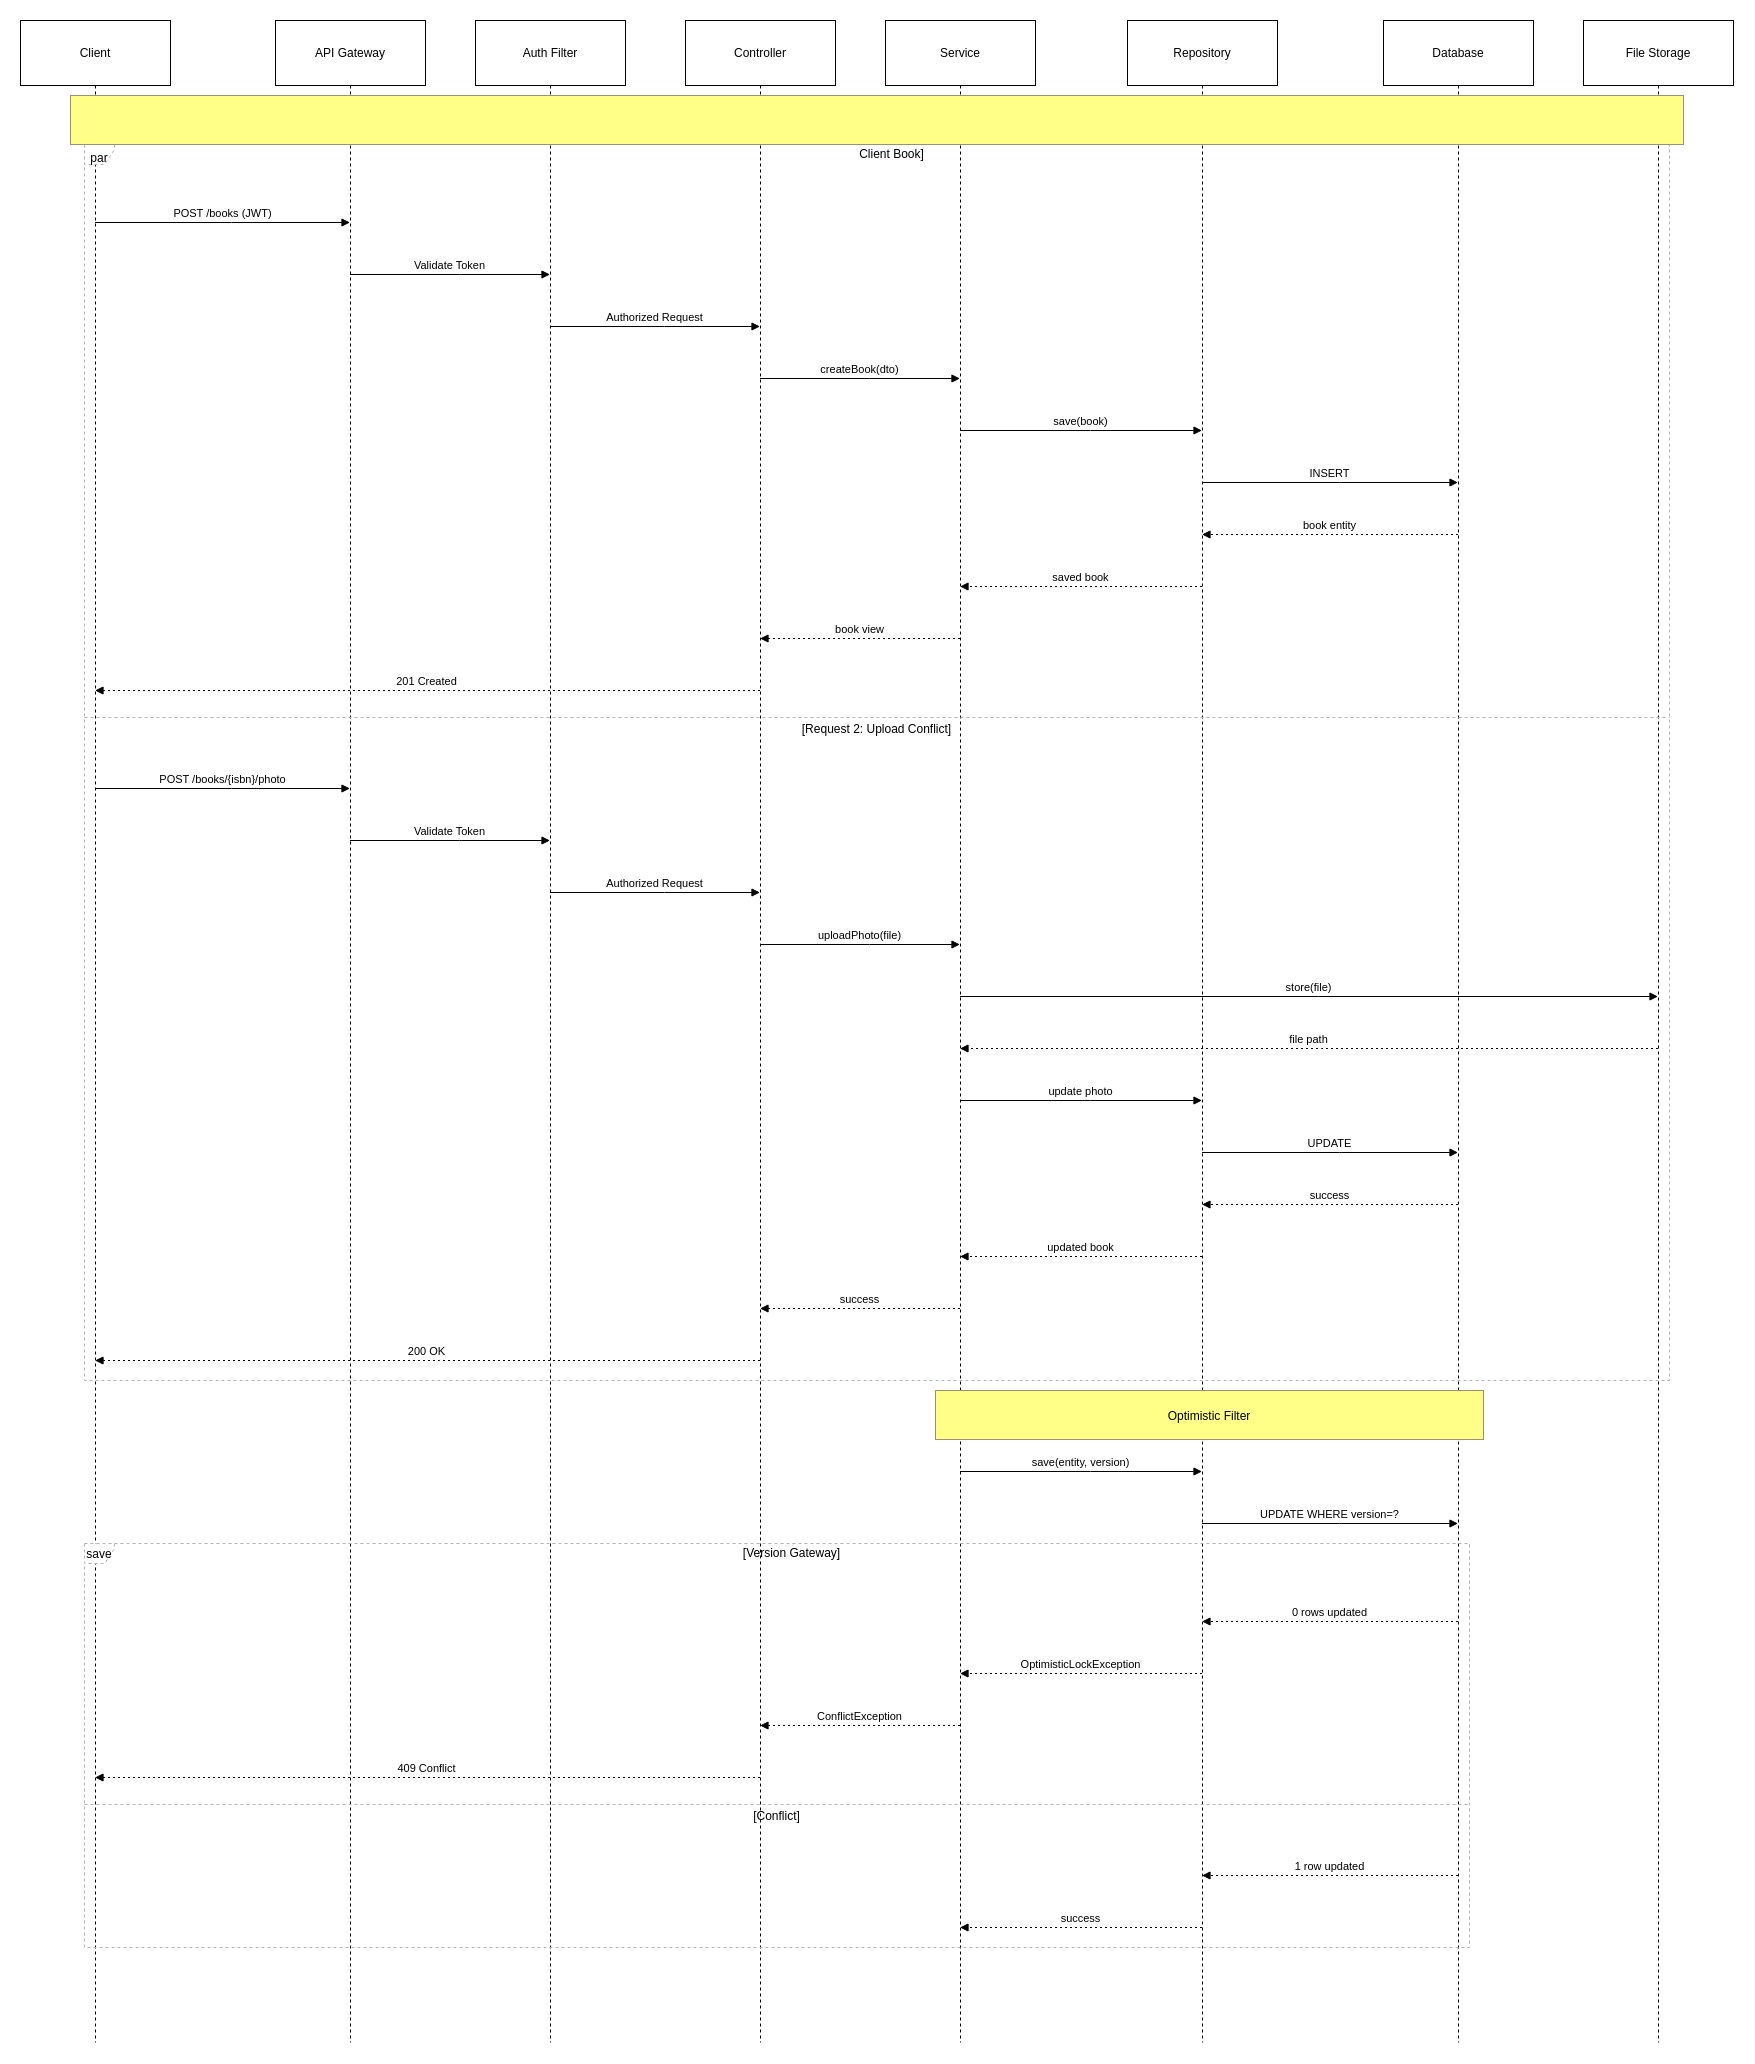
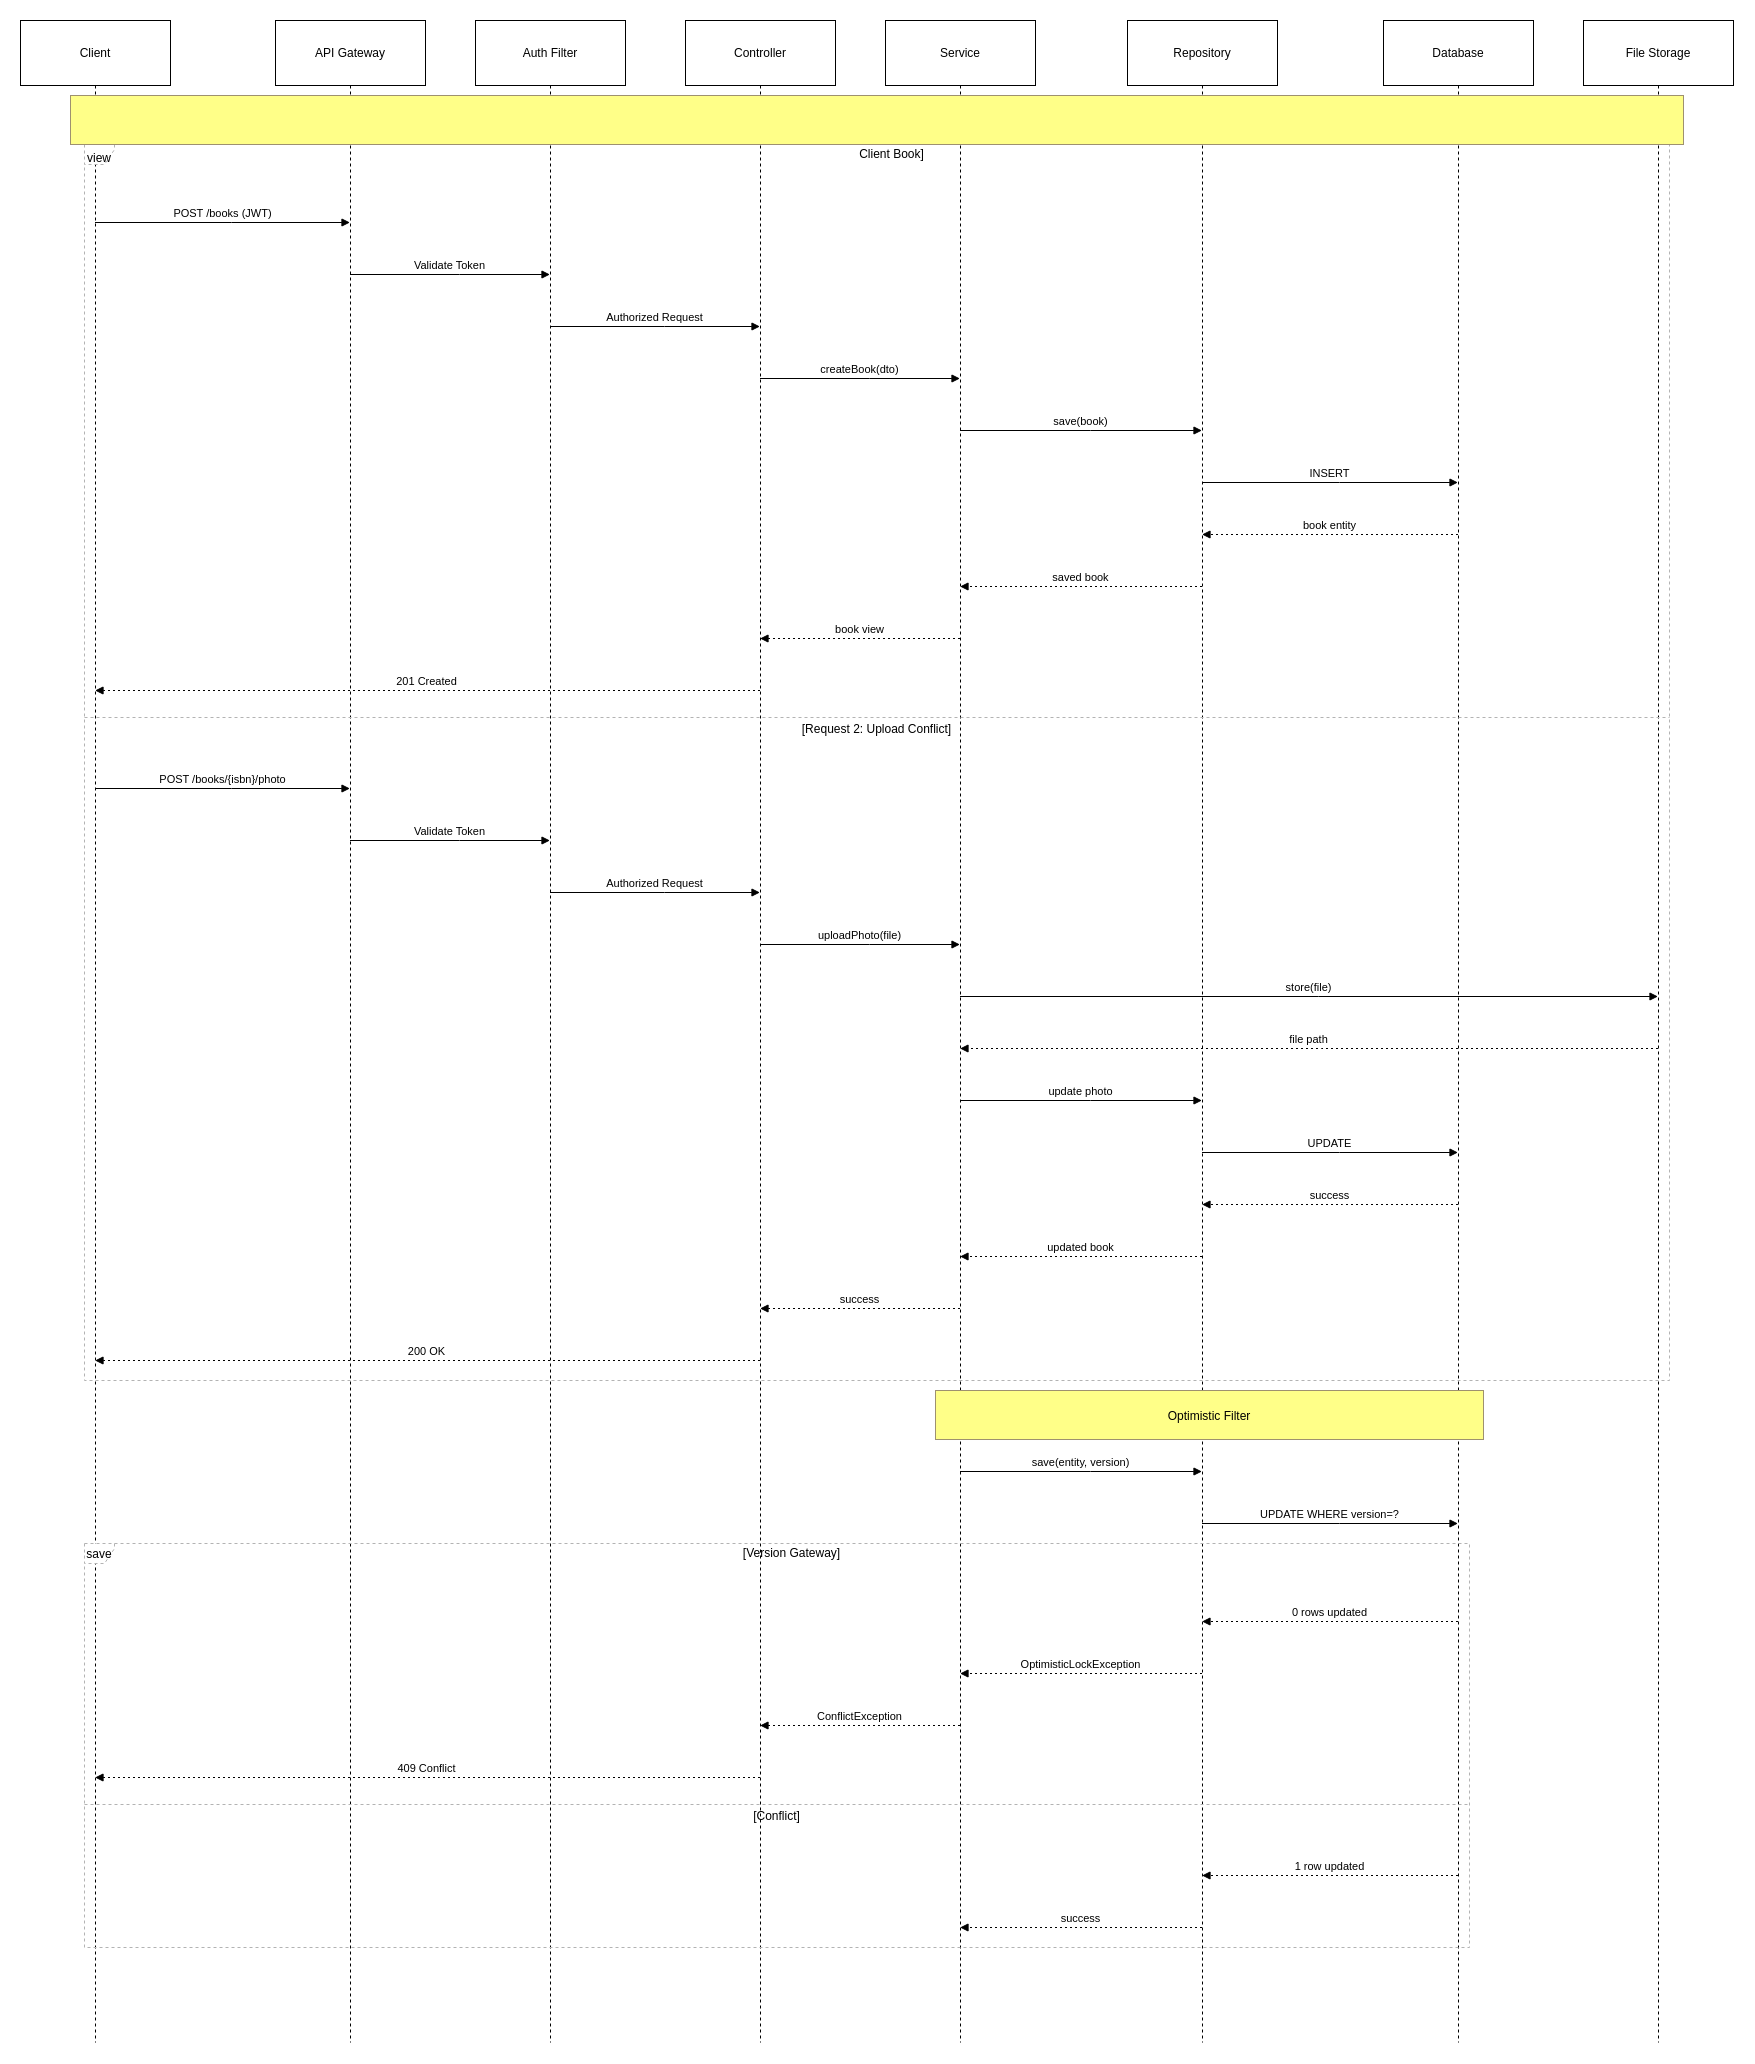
node "par": label "par" -> "view"
